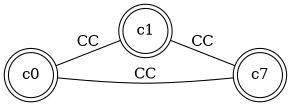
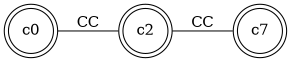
node "c1": label "c1" -> "c2"
edge "c0" -- "c7": removed, label "CC"
